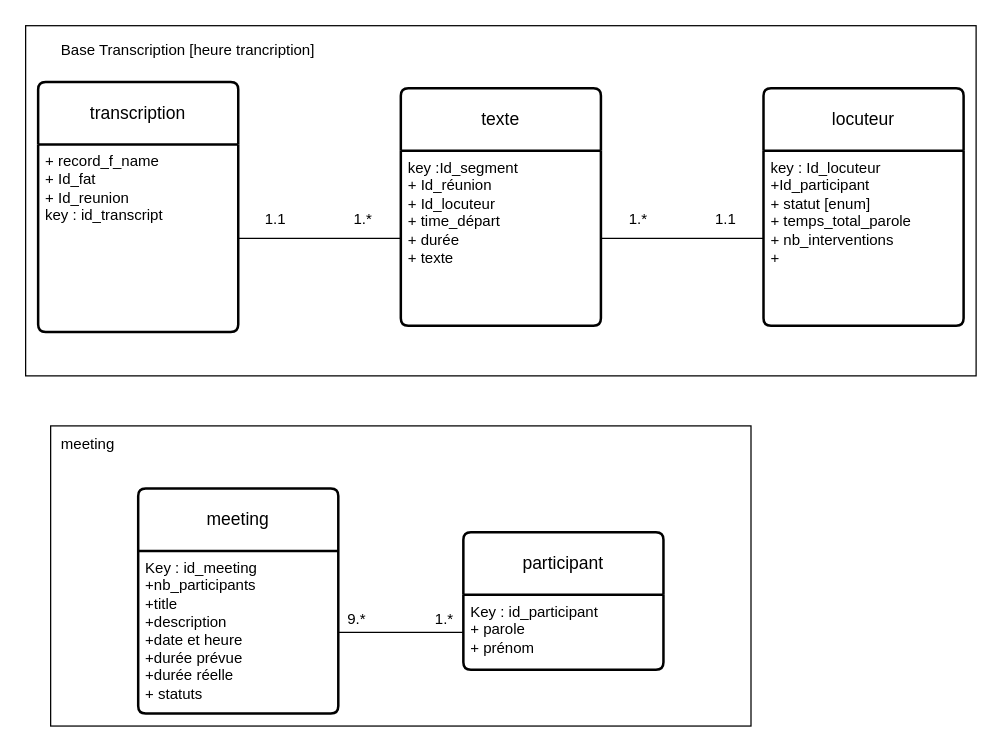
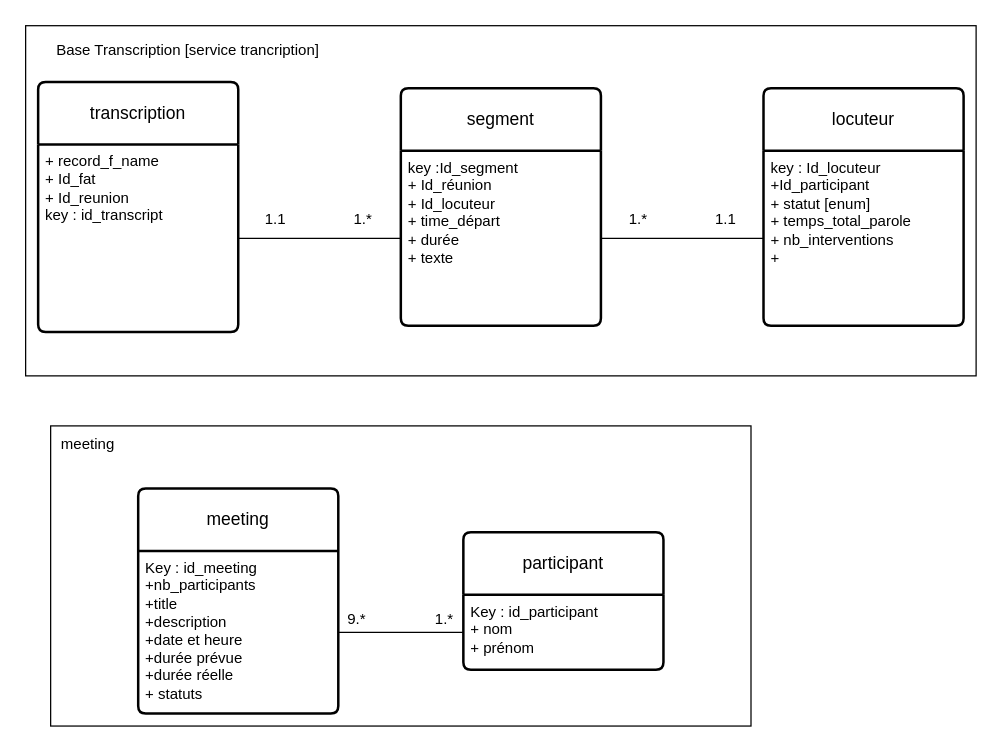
node "Base Transcription [heure trancription]": label "Base Transcription [heure trancription]" -> "Base Transcription [service trancription]"
node "texte": label "texte" -> "segment"
node "Key : id_participant + parole + prénom": label "Key : id_participant + parole + prénom" -> "Key : id_participant + nom + prénom"
